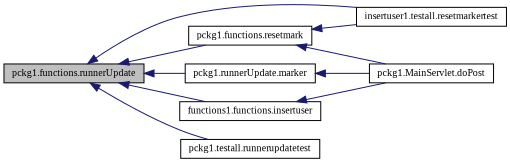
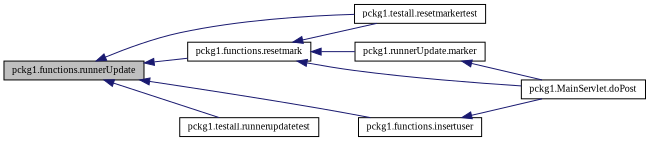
node "insertuser1.testall.resetmarkertest": label "insertuser1.testall.resetmarkertest" -> "pckg1.testall.resetmarkertest"
edge "pckg1.runnerUpdate.marker" -> "pckg1.functions.runnerUpdate": now "pckg1.runnerUpdate.marker" -> "pckg1.functions.resetmark"
node "functions1.functions.insertuser": label "functions1.functions.insertuser" -> "pckg1.functions.insertuser"
